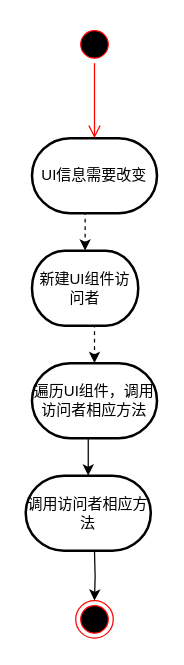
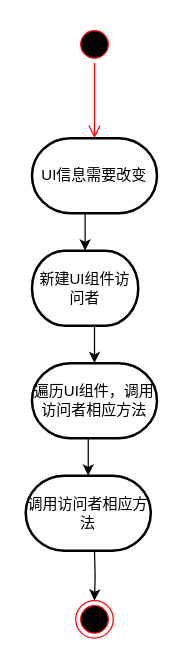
edge "UI信息需要改变" -> "新建UI组件访问者": style dashed -> solid
edge "新建UI组件访问者" -> "遍历UI组件，调用访问者相应方法": style dashed -> solid
